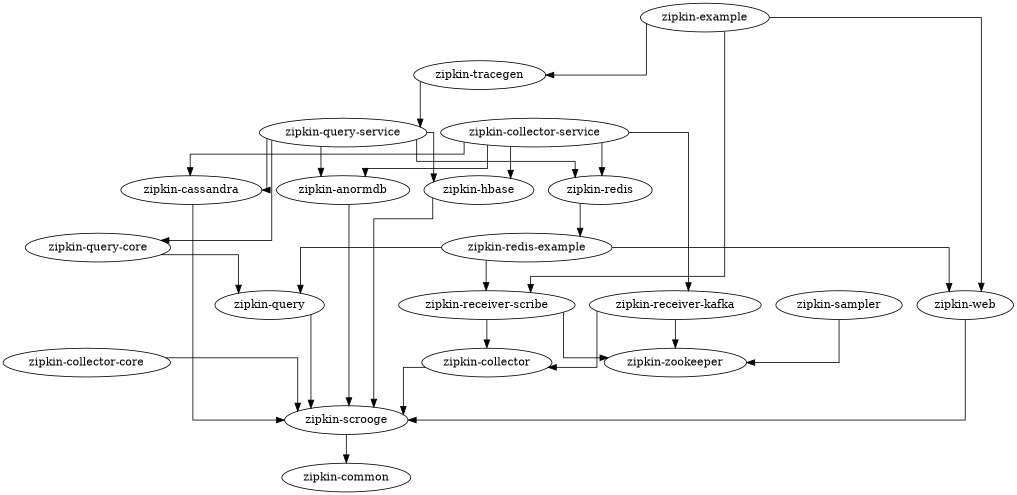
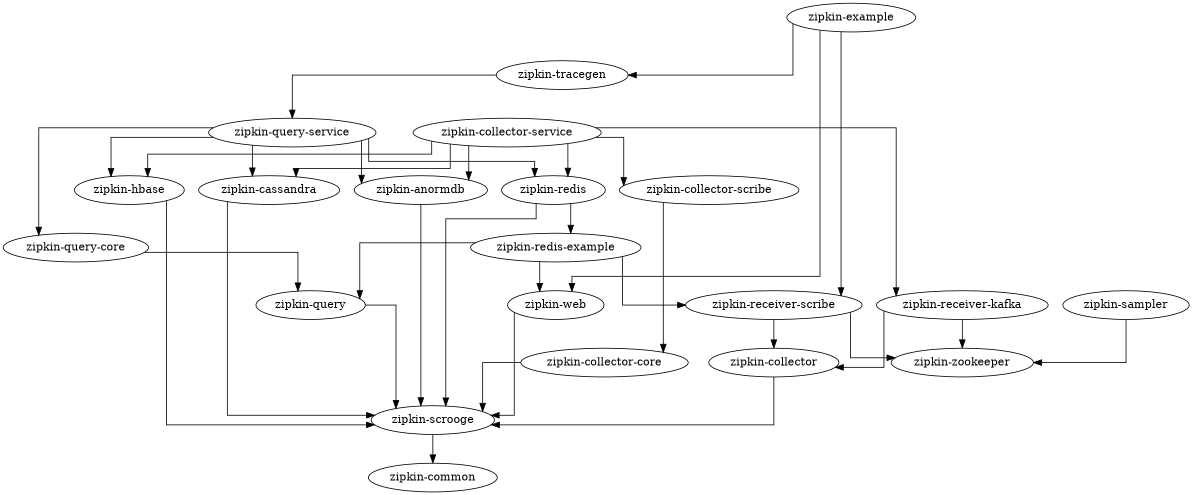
node "zipkin-collector-scribe": added
edge "zipkin-redis" -> "zipkin-scrooge": added
